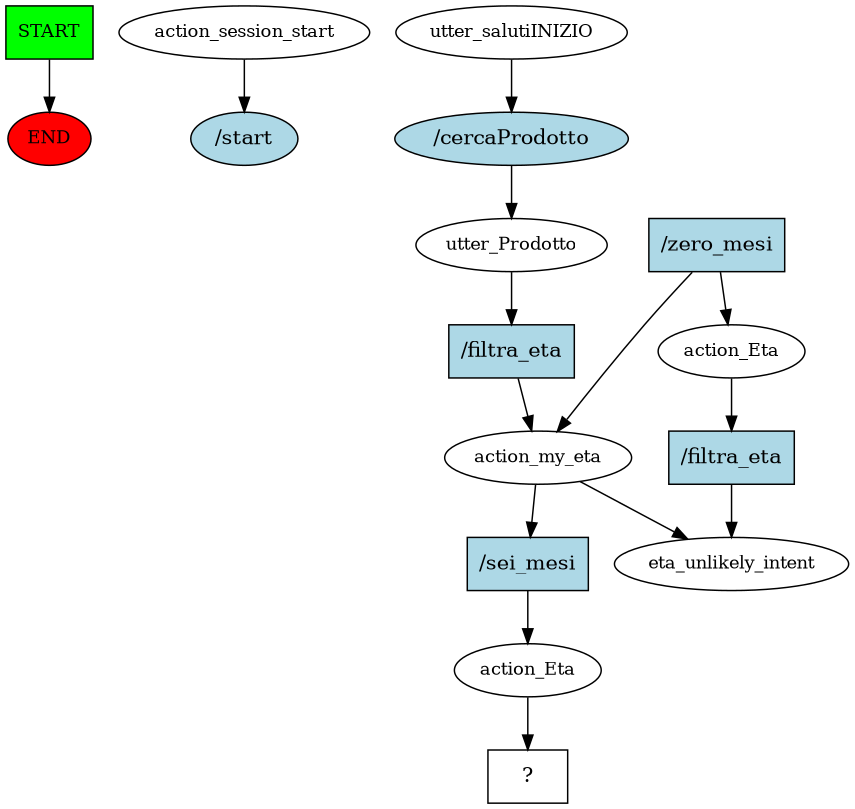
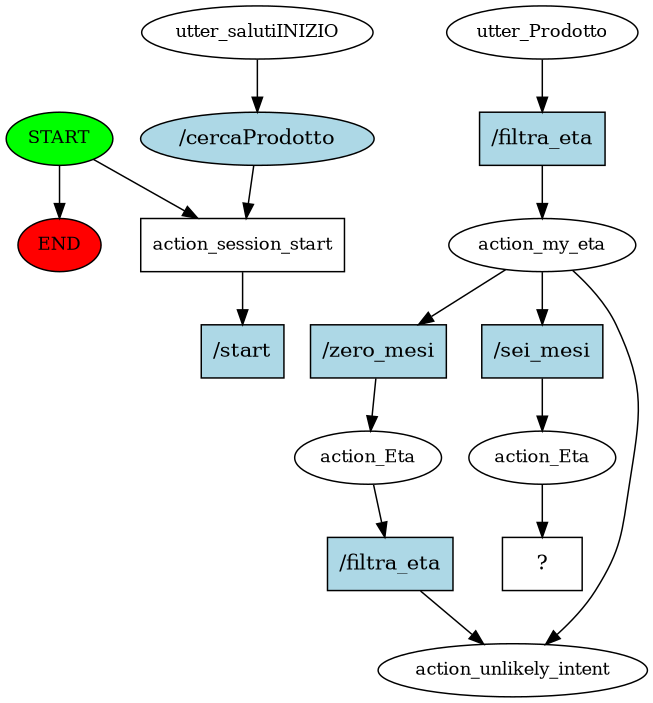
node "START": shape box -> ellipse
node "action_session_start": shape ellipse -> box
node "/start": shape ellipse -> box
edge "START" -> "action_session_start": added
edge "/cercaProdotto" -> "utter_Prodotto": now "/cercaProdotto" -> "action_session_start"
edge "/zero_mesi" -> "action_my_eta": reversed
node "eta_unlikely_intent": label "eta_unlikely_intent" -> "action_unlikely_intent"
